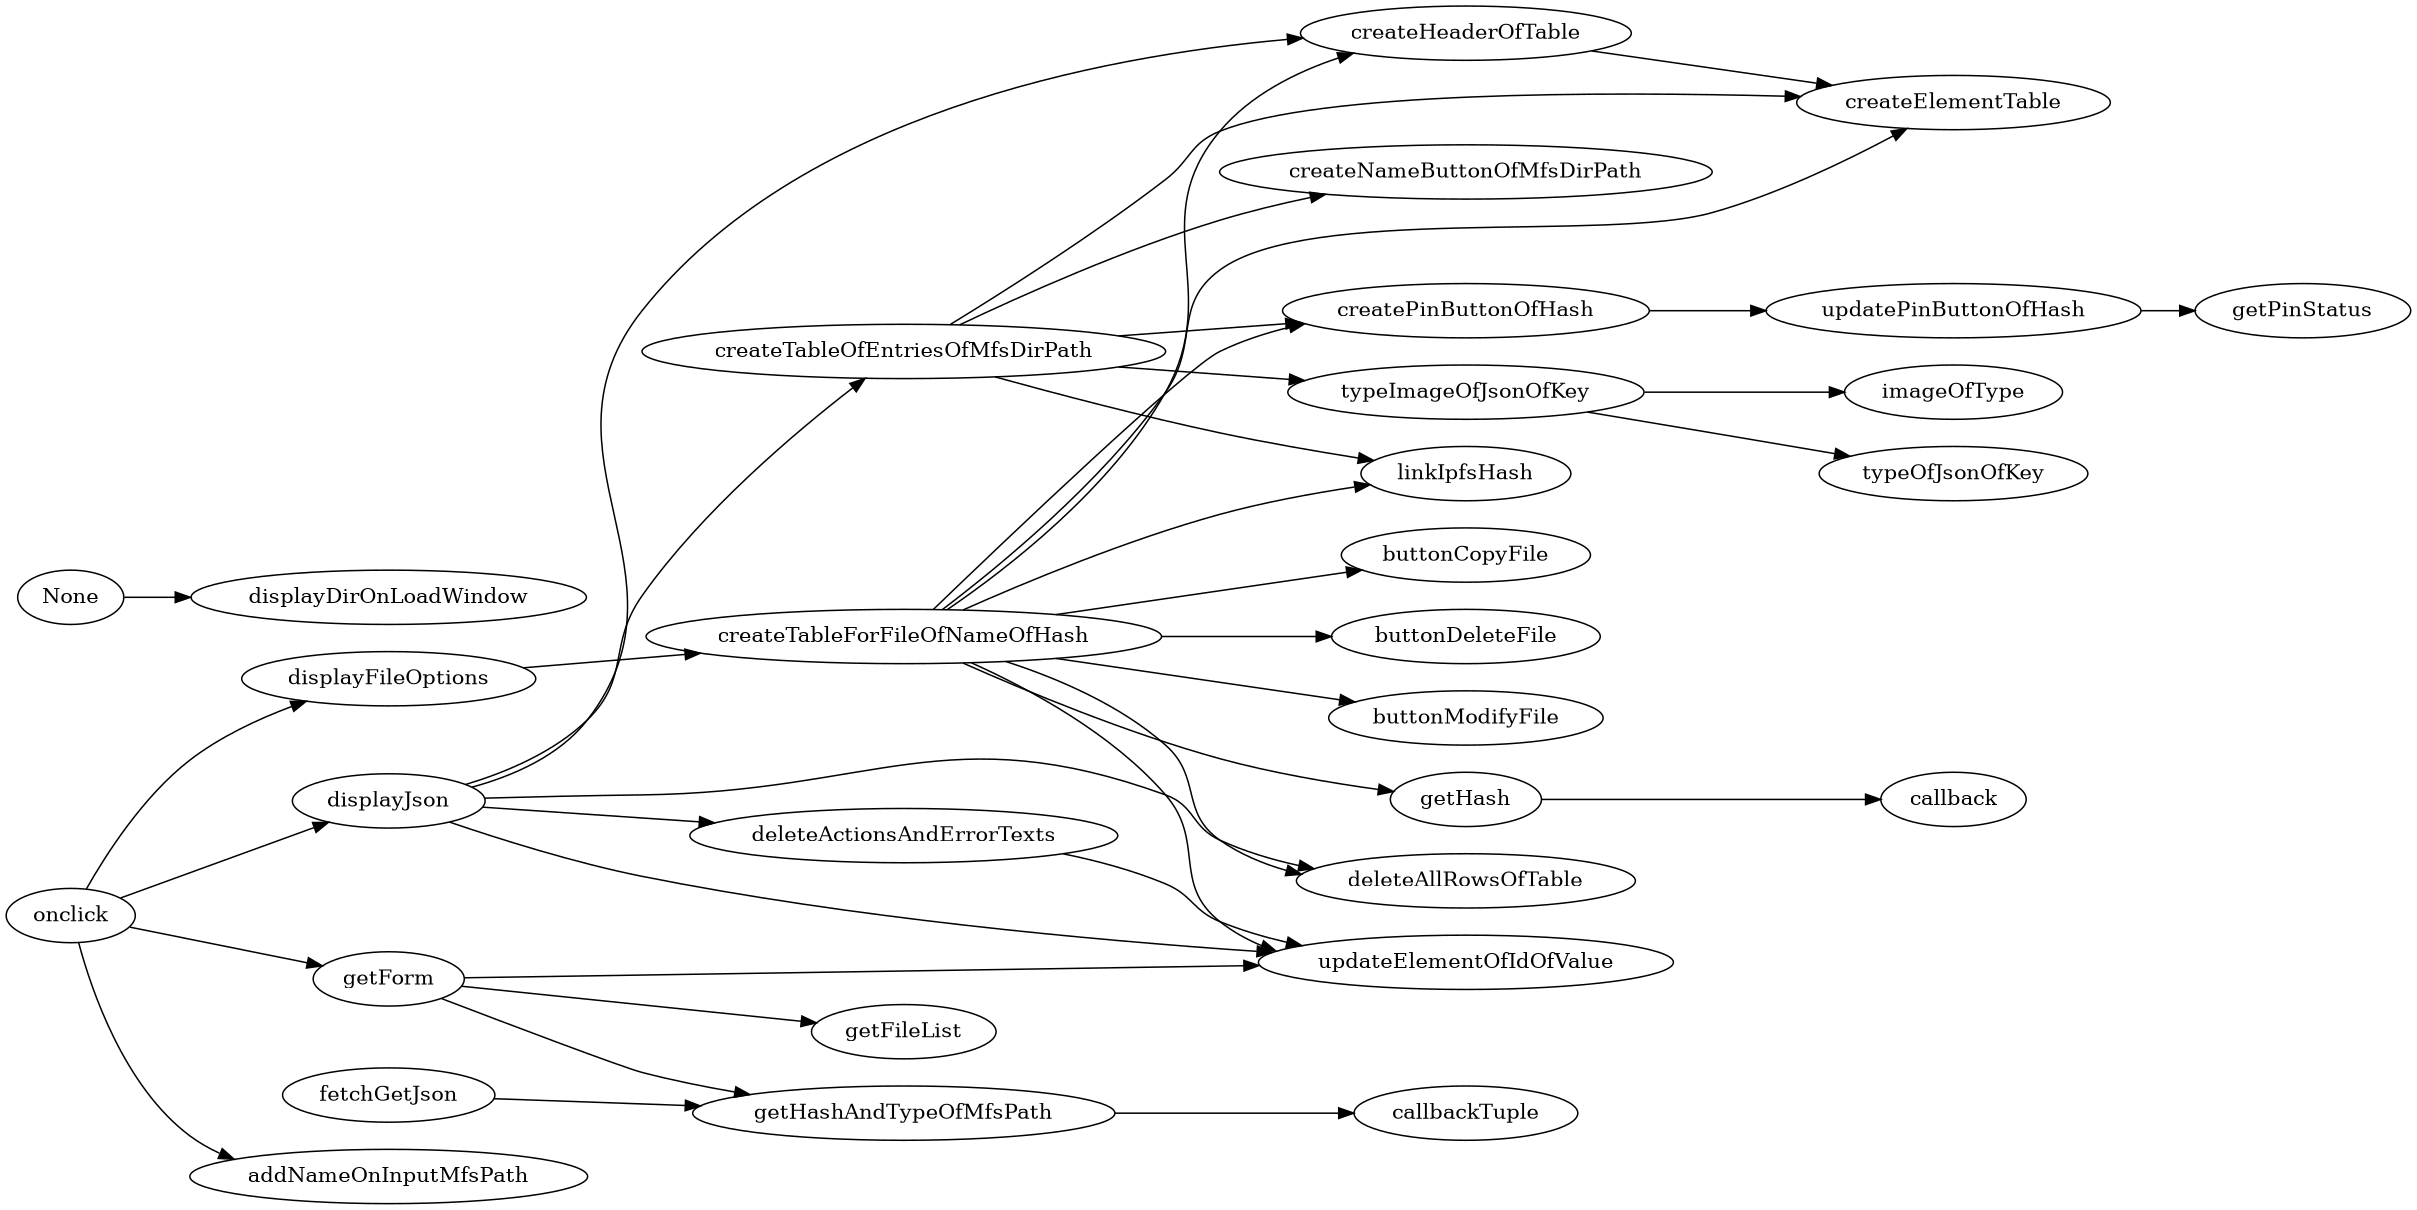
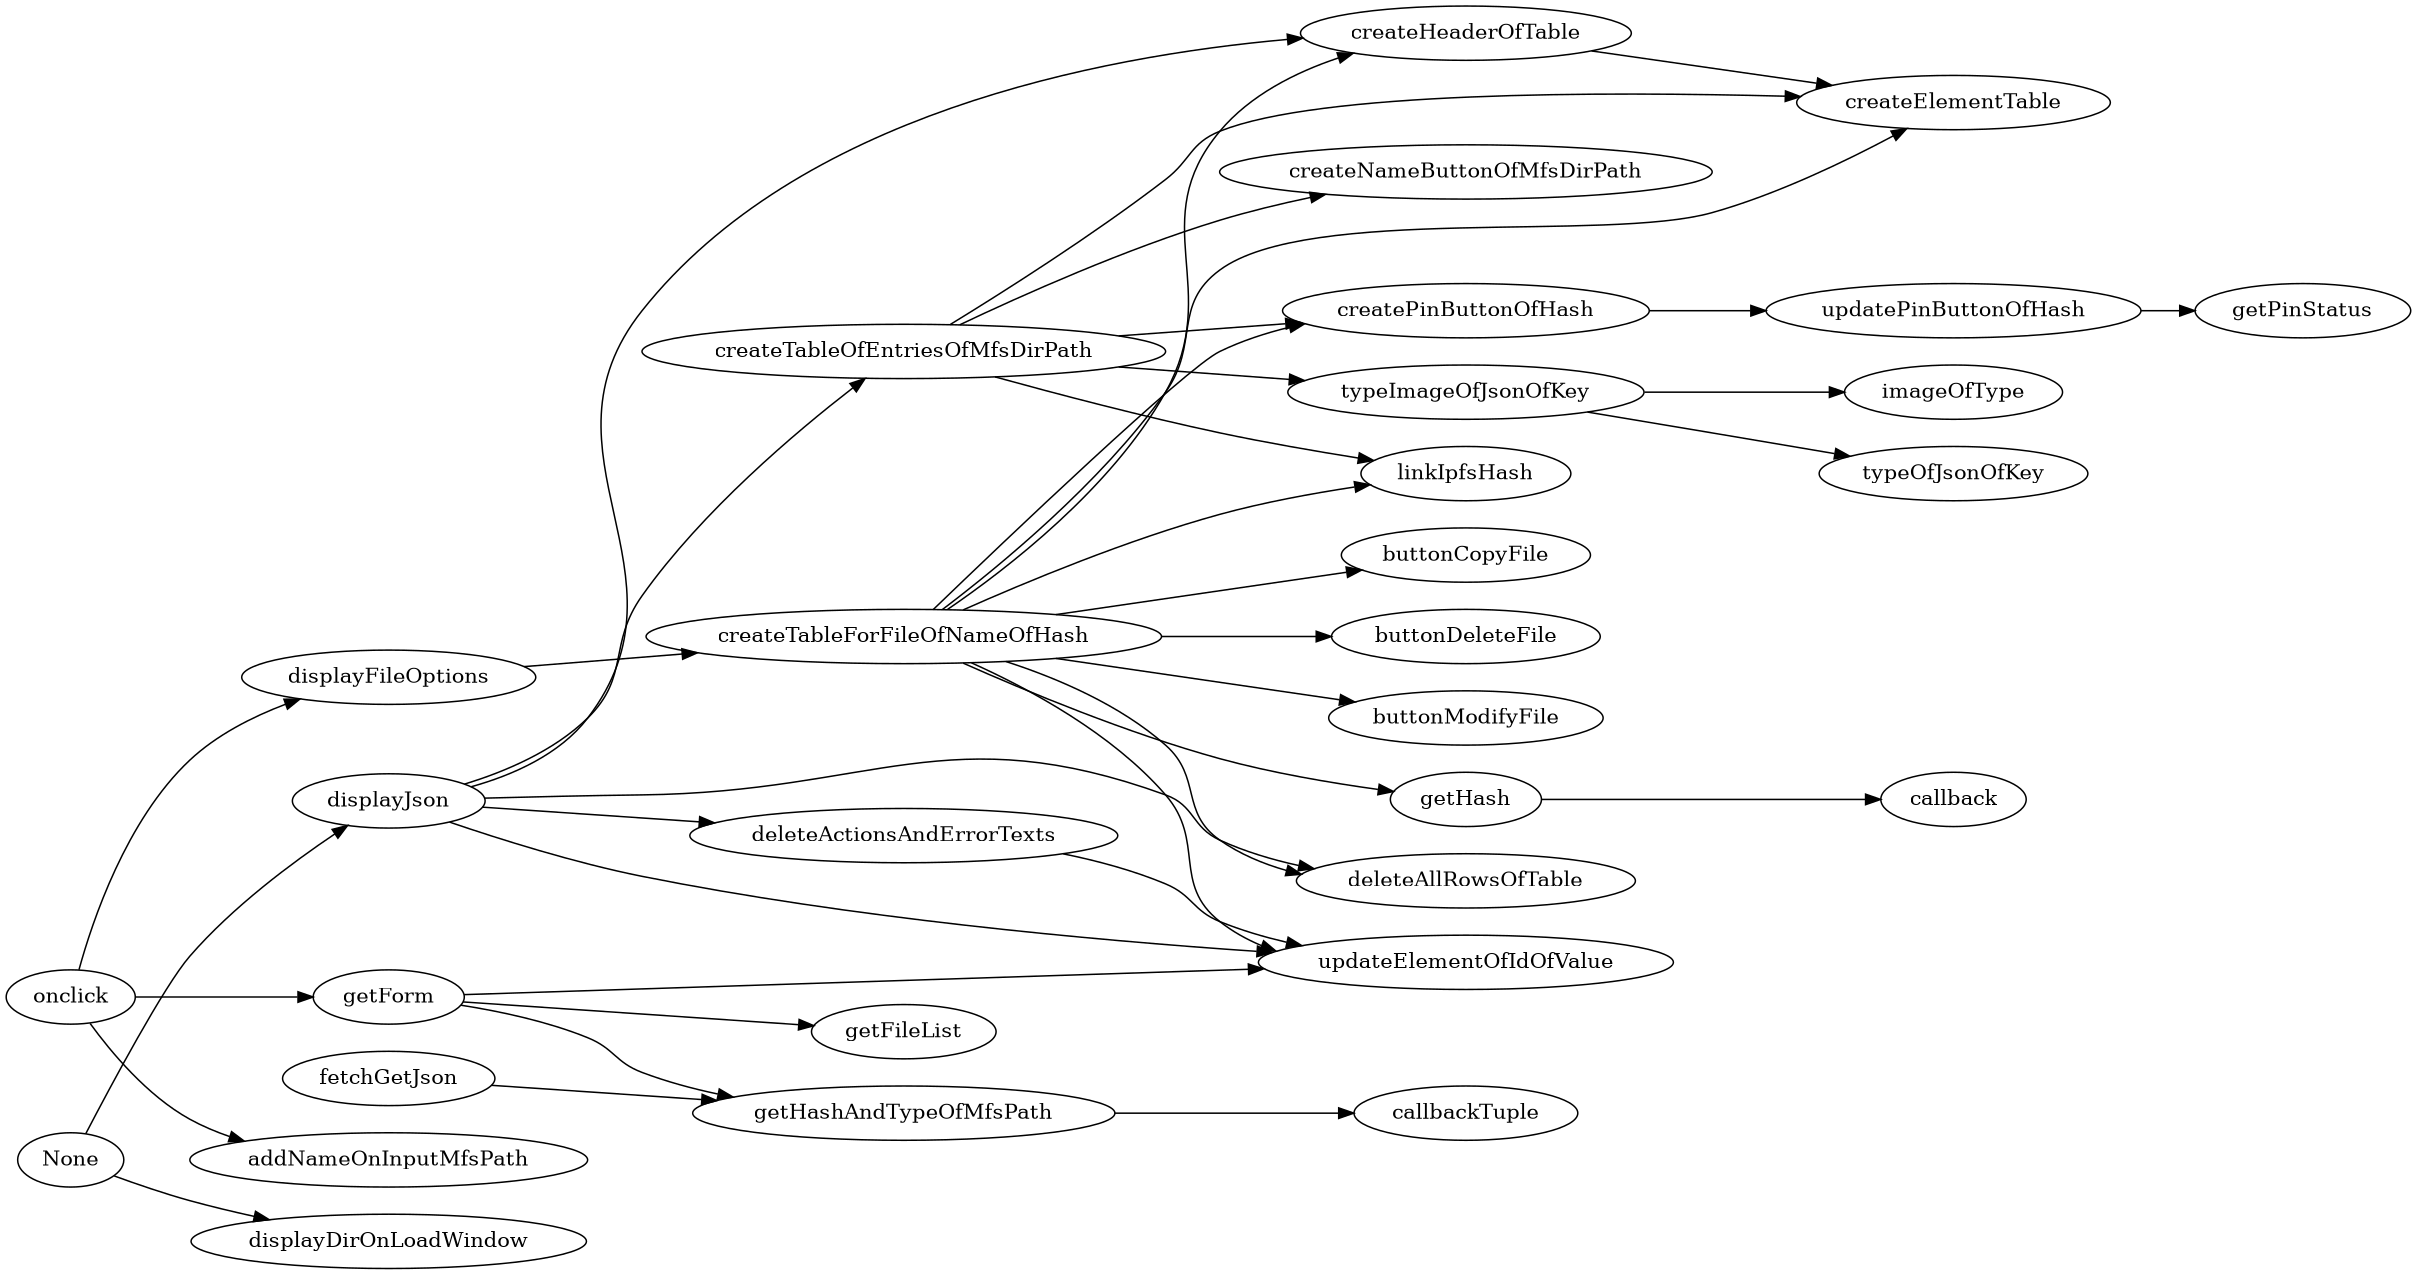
edge "onclick" -> "displayJson": now "None" -> "displayJson"
